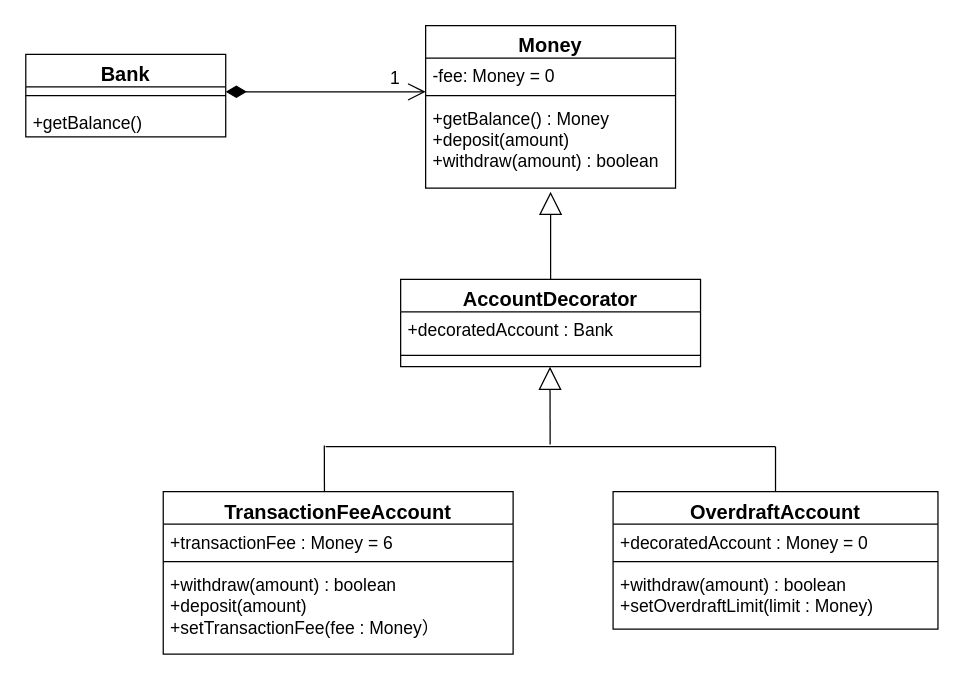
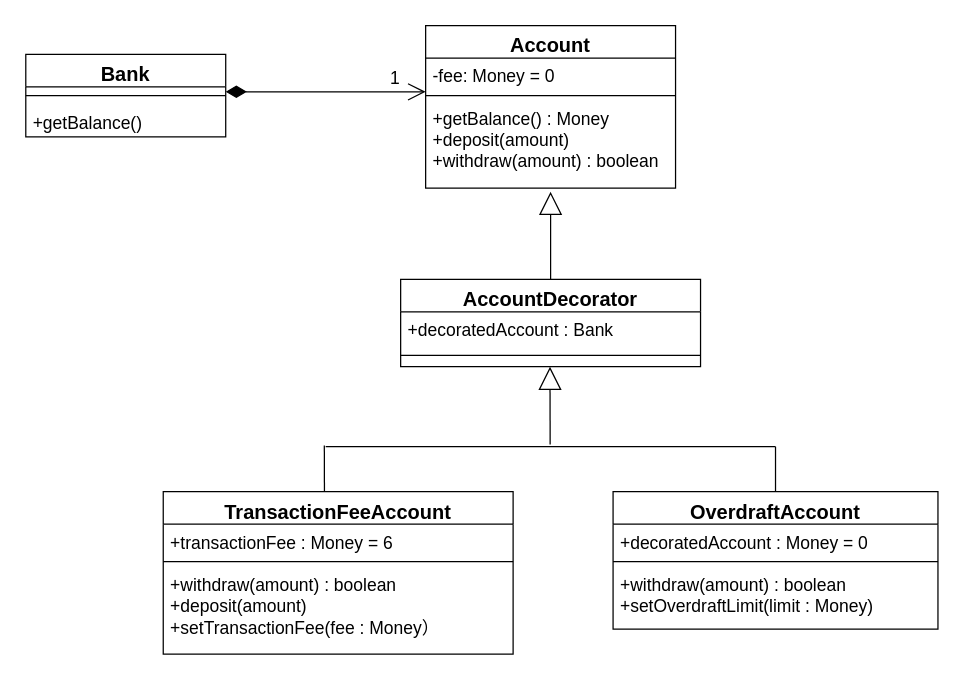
node "Money": label "Money" -> "Account"
